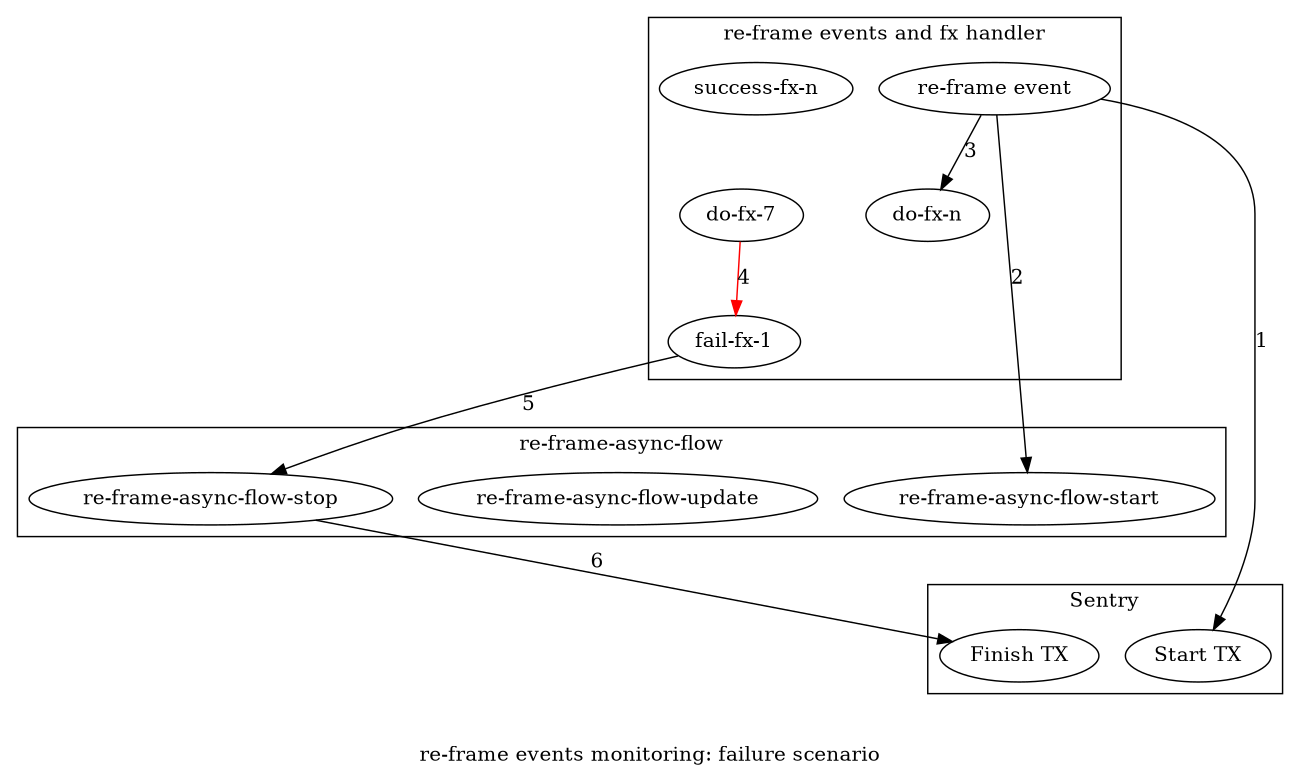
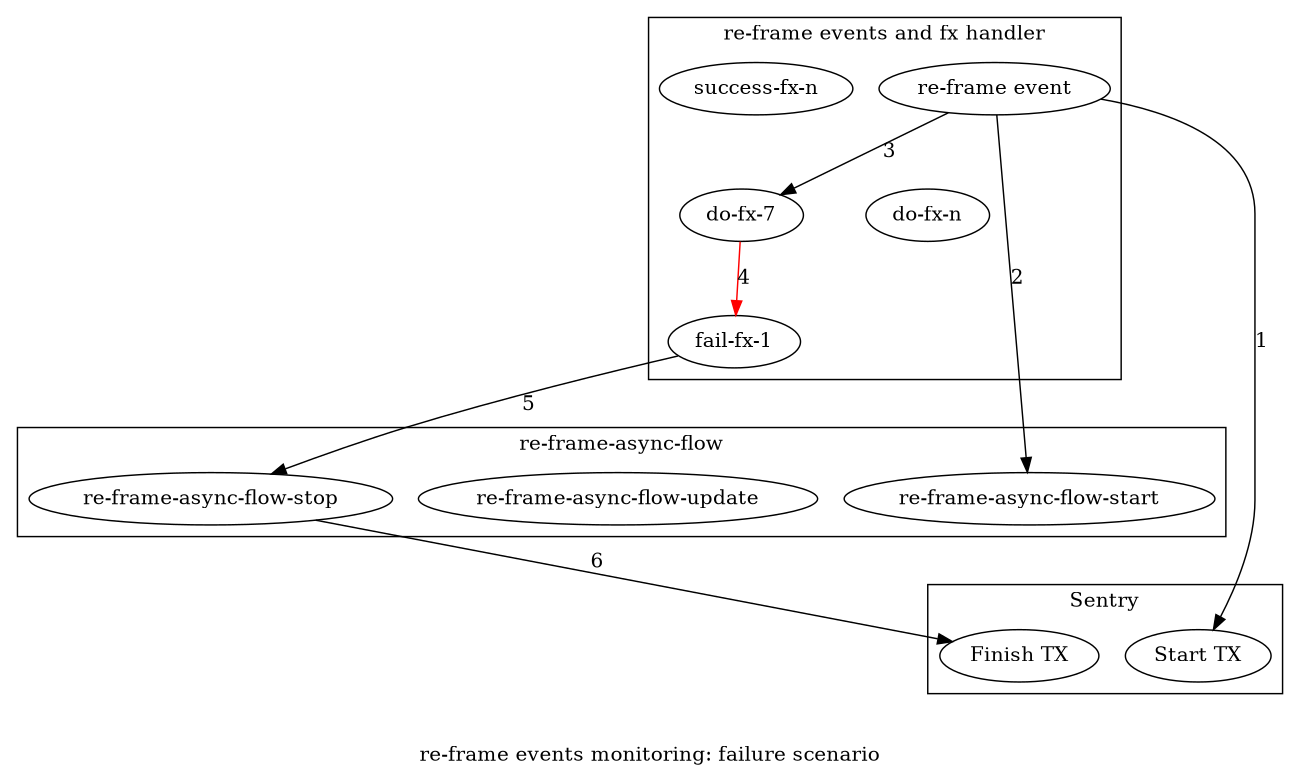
edge "re-frame event" -> "do-fx-n": now "re-frame event" -> "do-fx-7"
